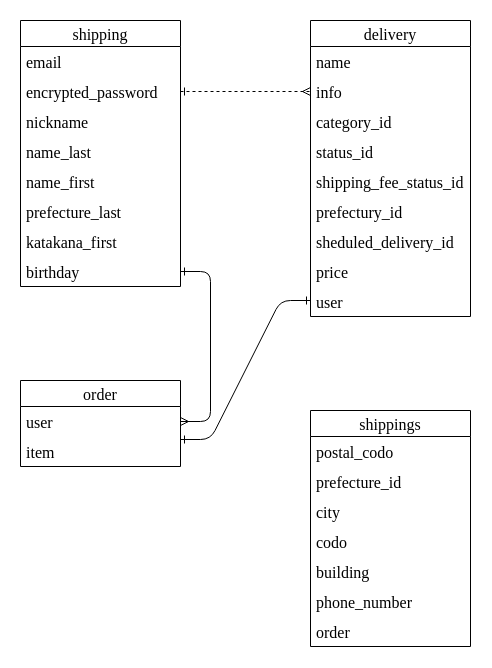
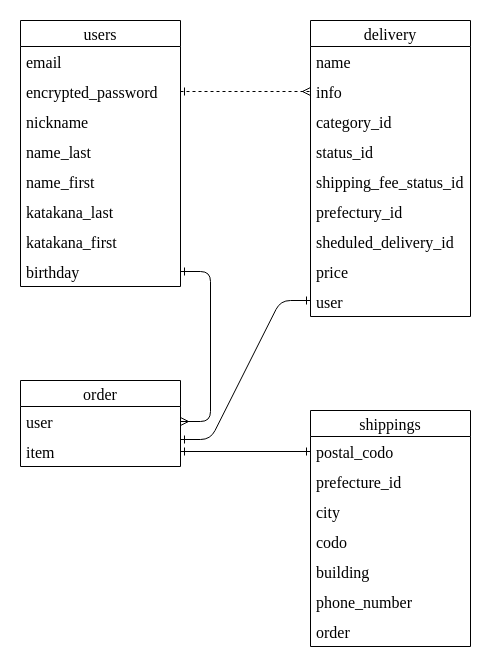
node "shipping": label "shipping" -> "users"
node "prefecture_last": label "prefecture_last" -> "katakana_last"
edge "item" -- "postal_codo": added
